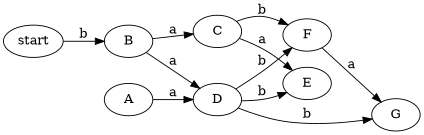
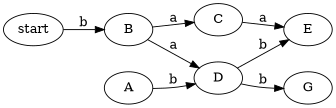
node "F": removed
edge "A" -> "D": label "a" -> "b"
